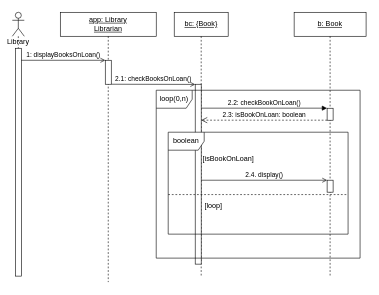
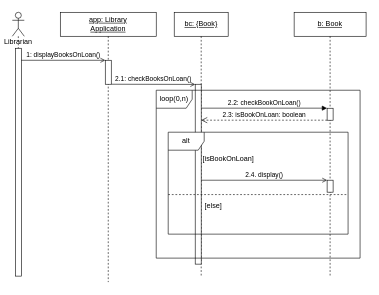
node "app: Library Librarian": label "app: Library Librarian" -> "app: Library Application"
node "Library": label "Library" -> "Librarian"
node "boolean": label "boolean" -> "alt"
node "[loop]": label "[loop]" -> "[else]"
